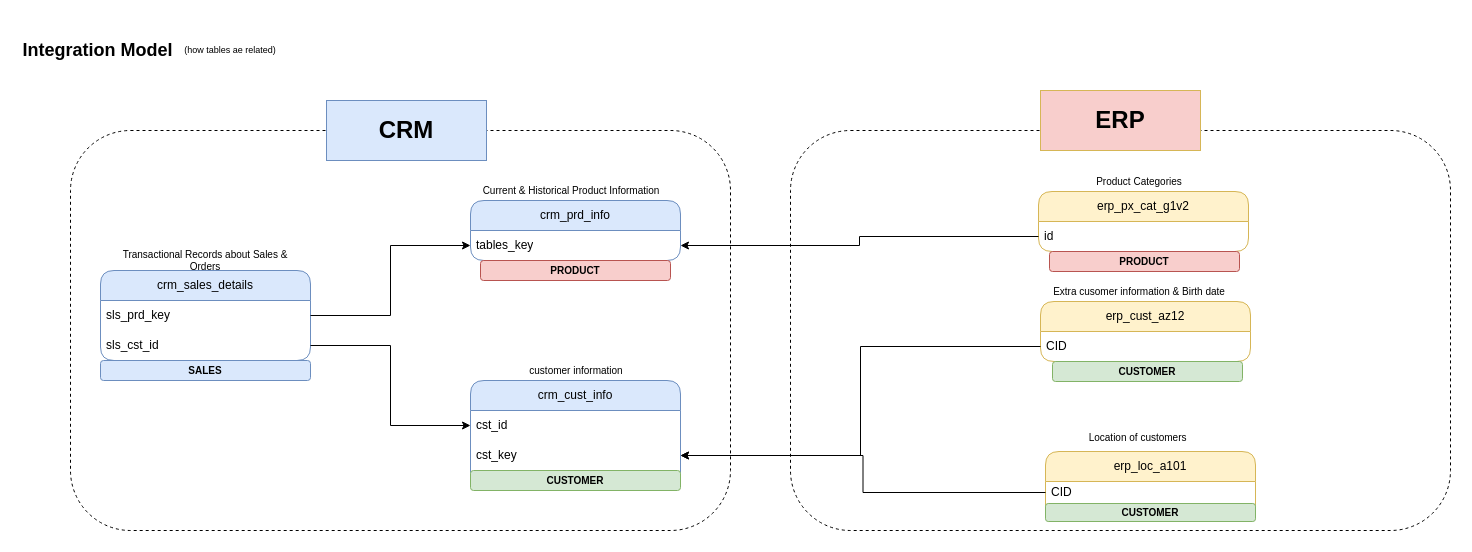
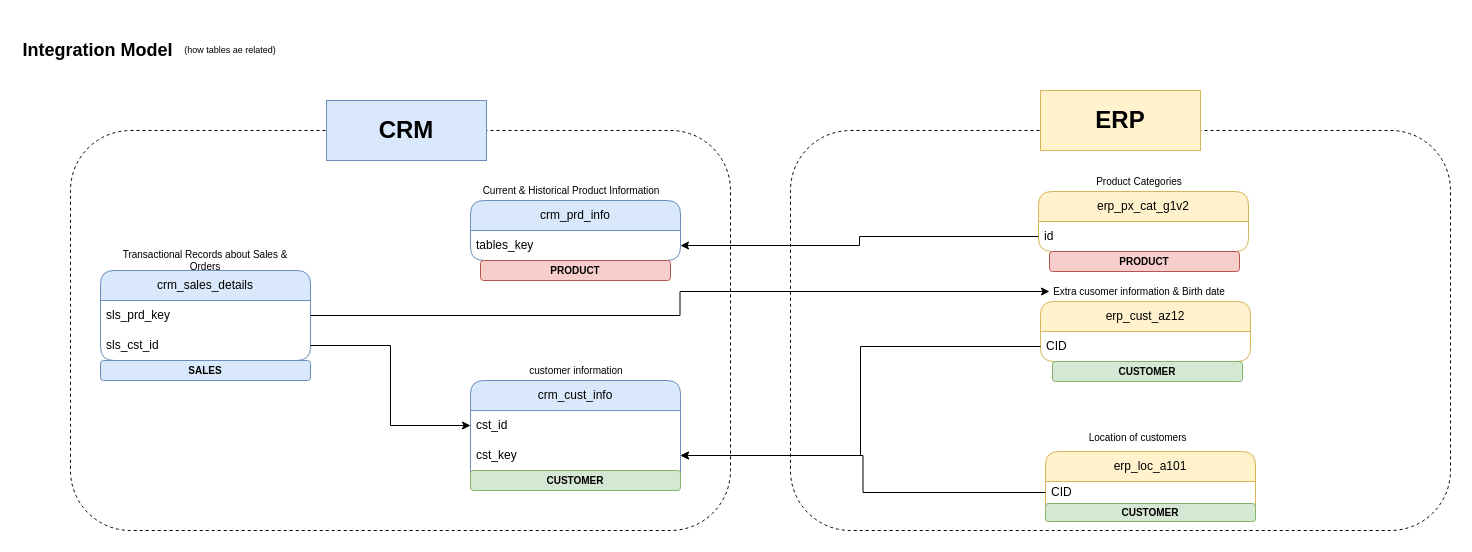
node "ERP": fillcolor #f8cecc -> #fff2cc
edge "sls_prd_key" -> "tables_key": now "sls_prd_key" -> "Extra cusomer information & Birth date"
